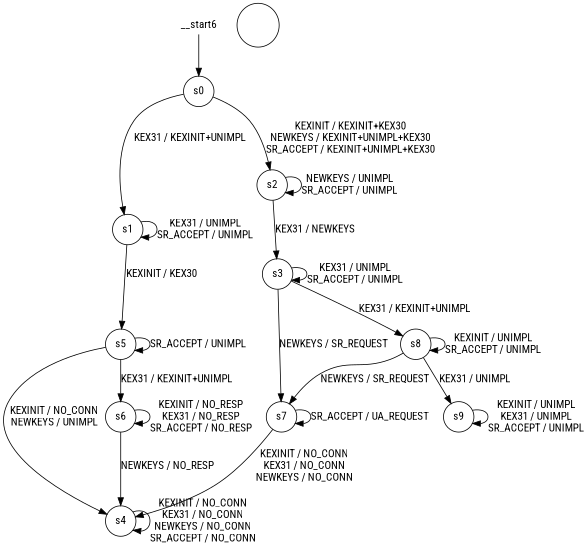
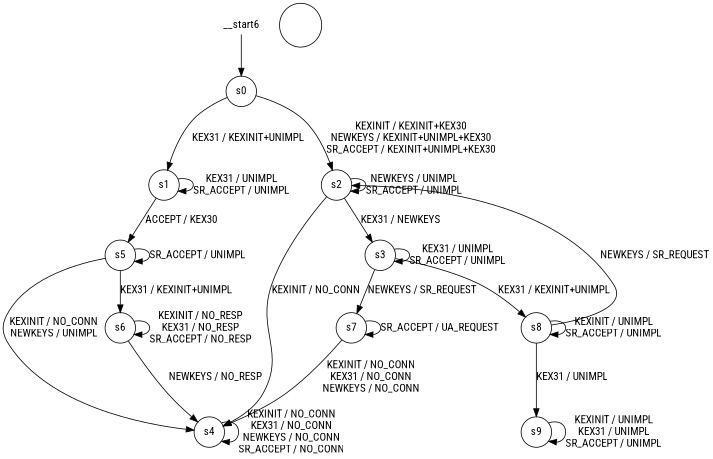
edge "s1" -> "s5": label "KEXINIT / KEX30" -> "ACCEPT / KEX30"
edge "s2" -> "s4": added, label "KEXINIT / NO_CONN"
edge "s8" -> "s7": now "s8" -> "s2"
